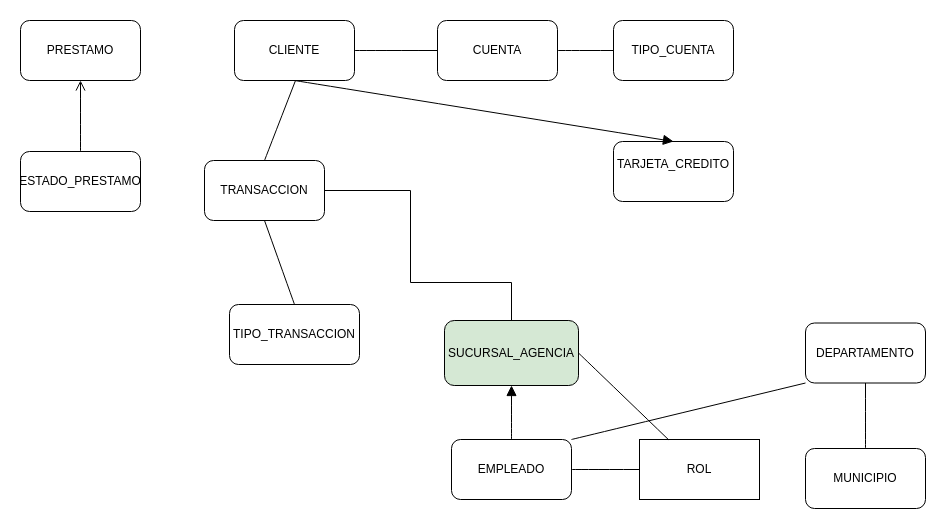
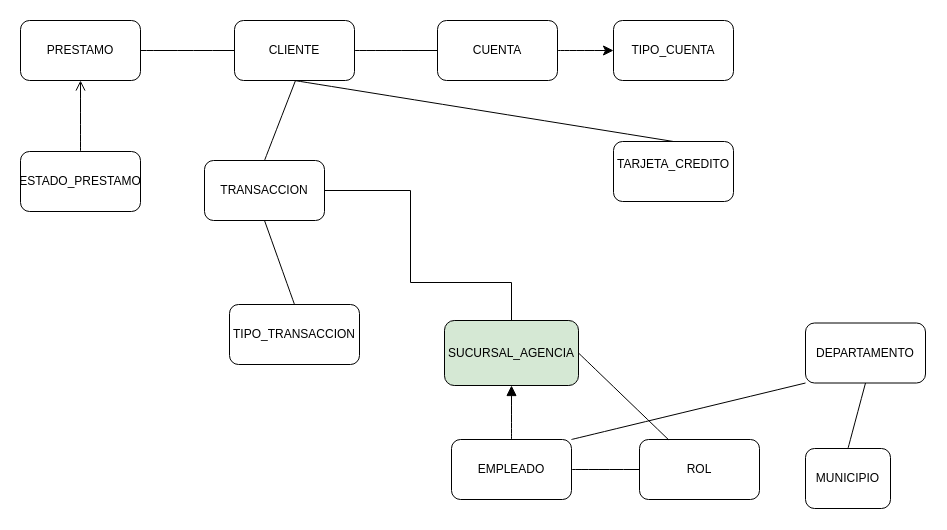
edge "PRESTAMO" -- "CLIENTE": added
edge "CUENTA" -- "TIPO_CUENTA": arrowhead none -> classic
edge "CLIENTE" -> "TARJETA_CREDITO": arrowhead block -> none
node "ROL": shape rectangle -> rounded rectangle
node "MUNICIPIO": size 120x60 -> 85x60
